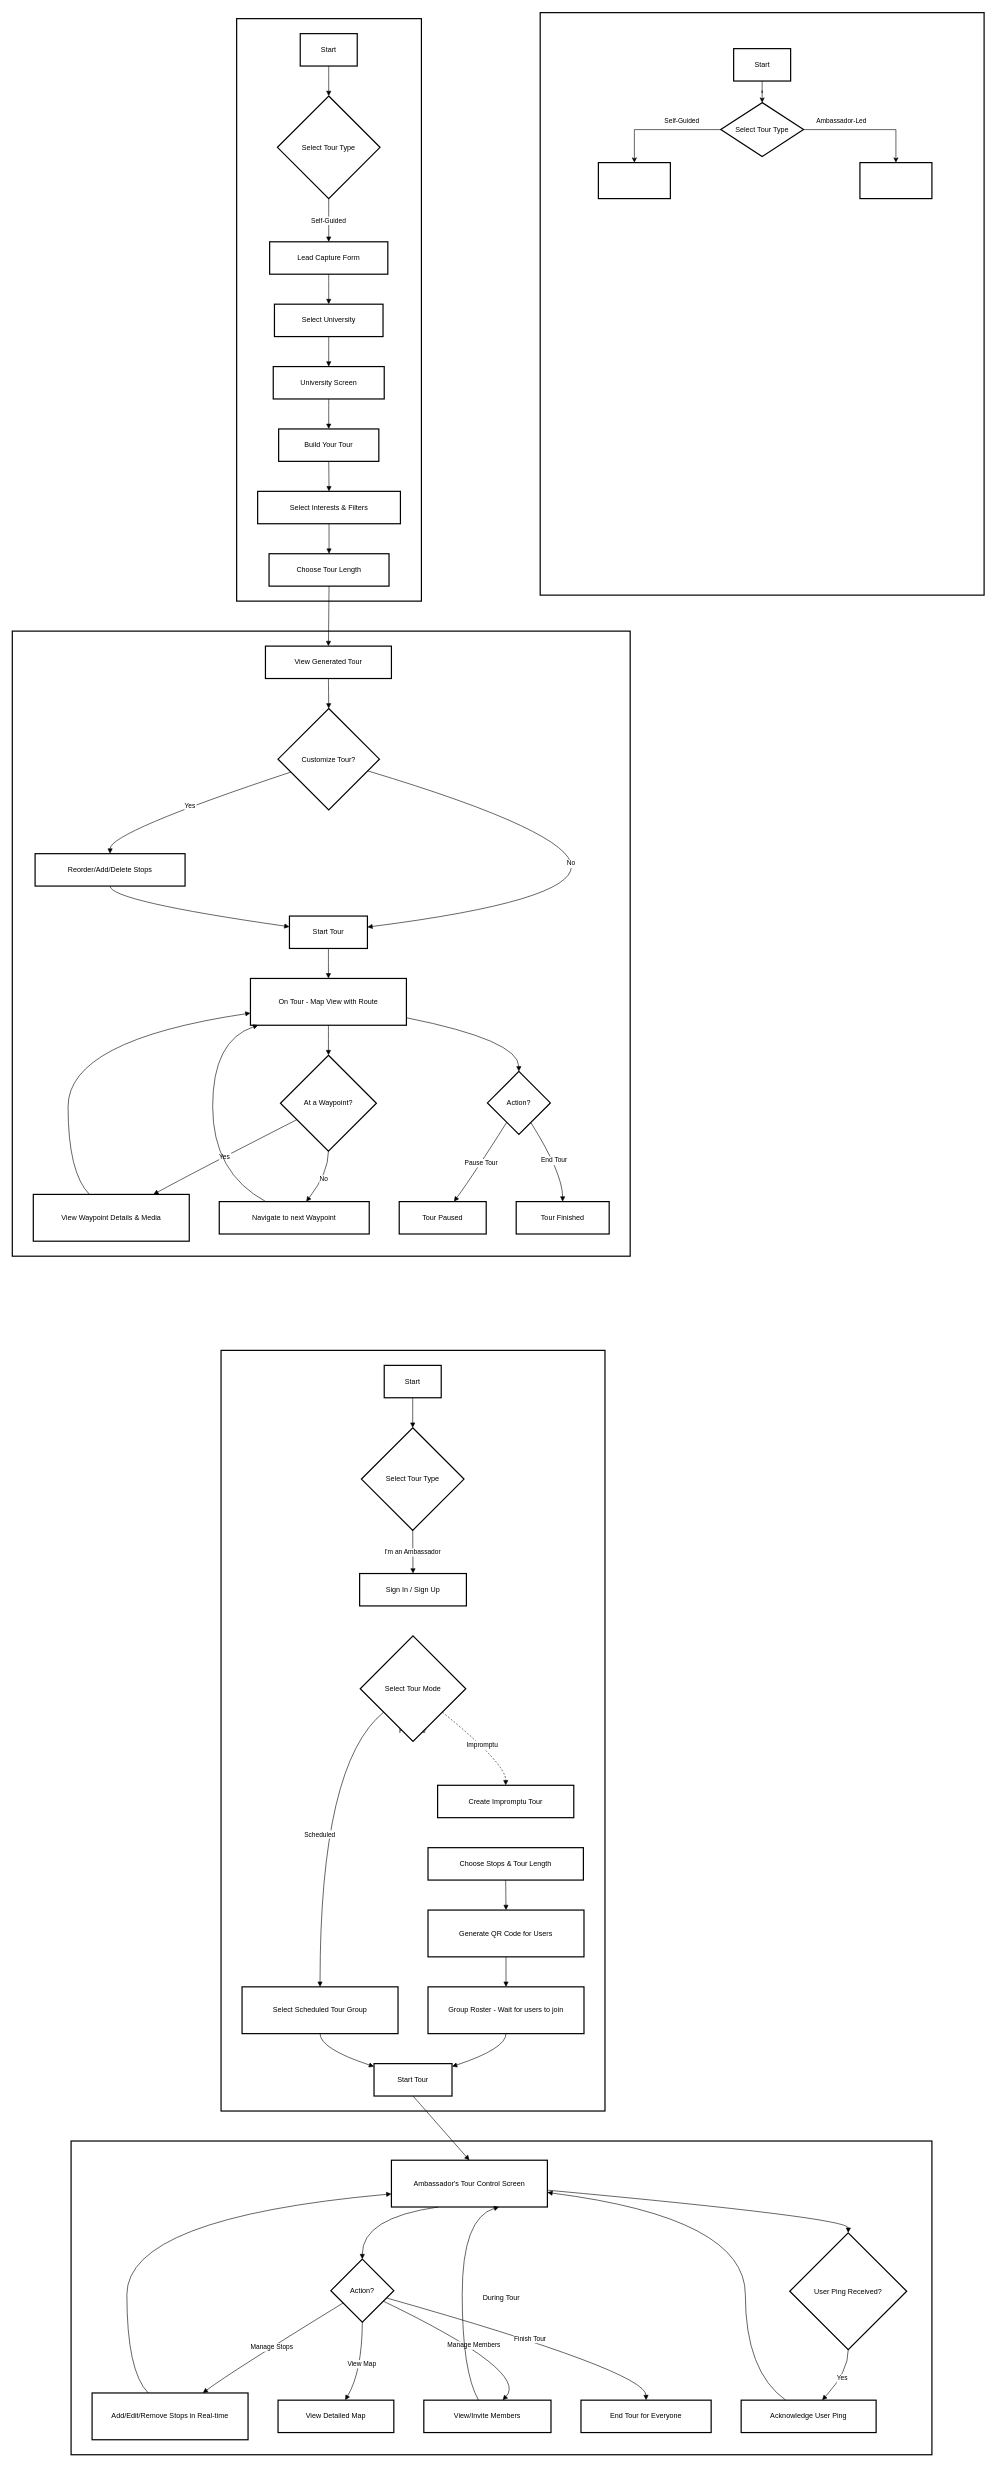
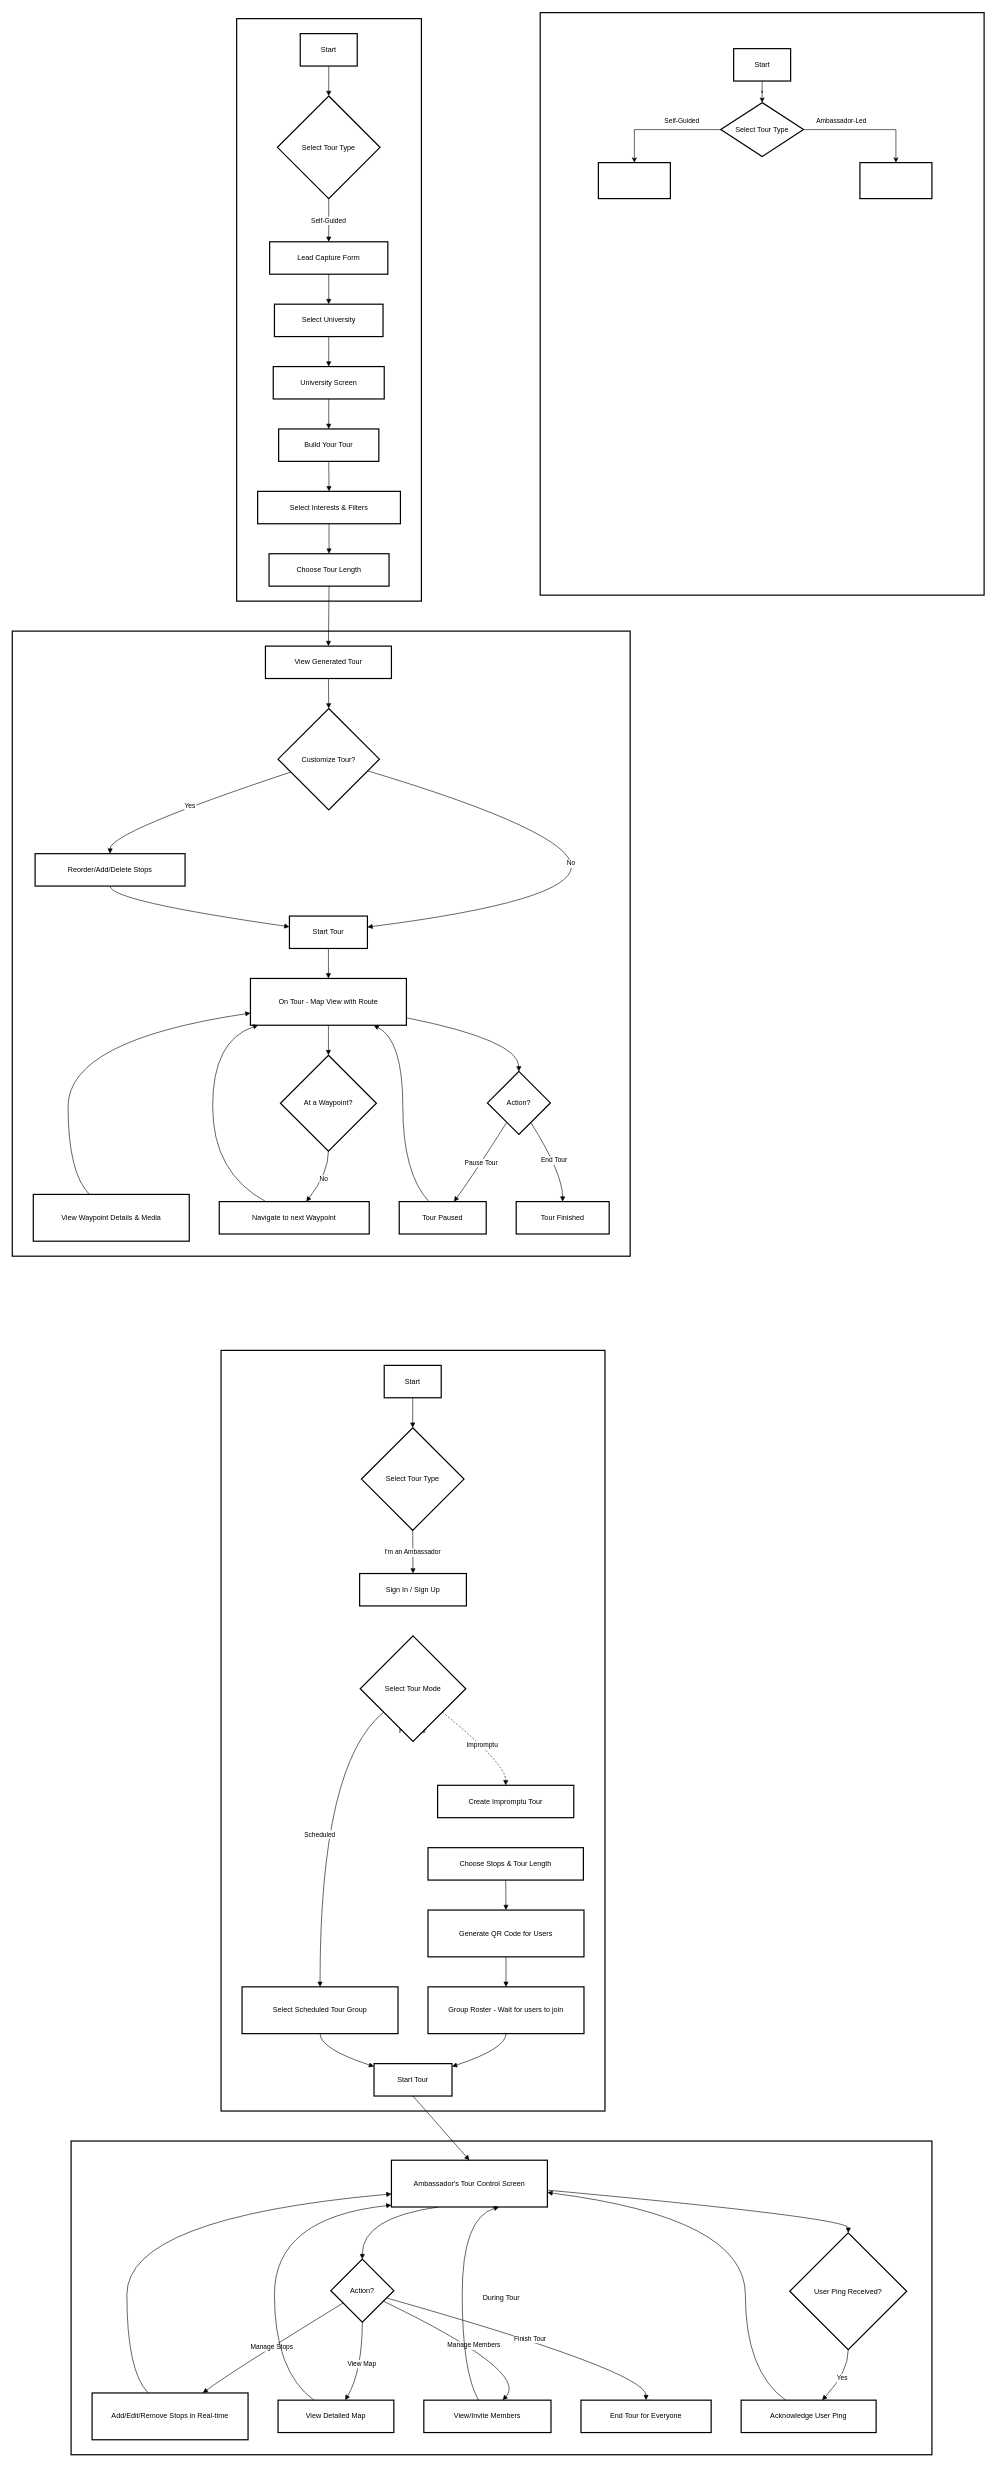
edge "Tour Paused" -> "On Tour - Map View with Route": added
edge "At a Waypoint?" -> "View Waypoint Details & Media": removed, label "Yes"
edge "View Detailed Map" -> "Ambassador's Tour Control Screen": added
